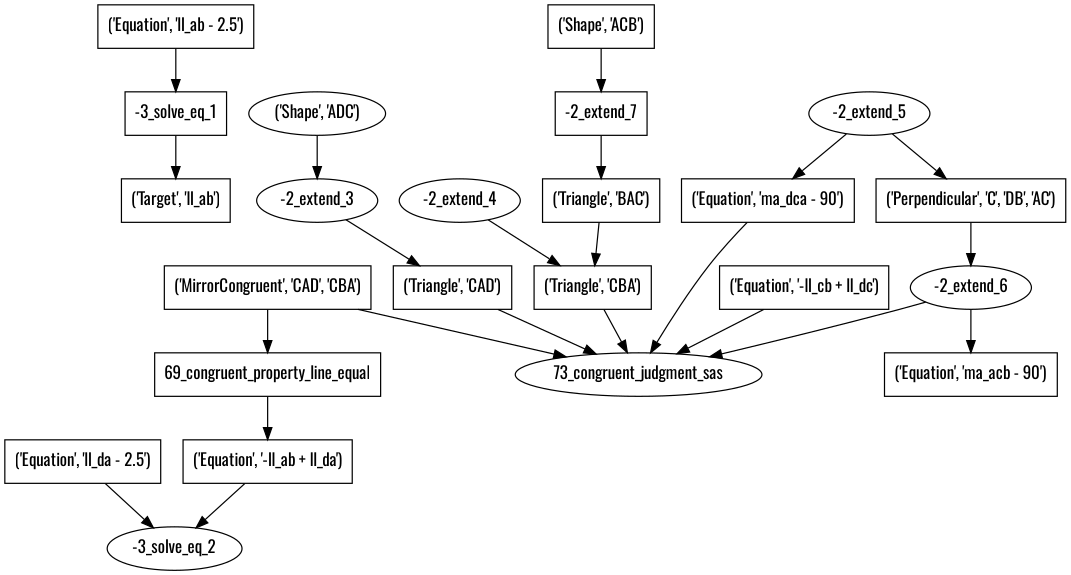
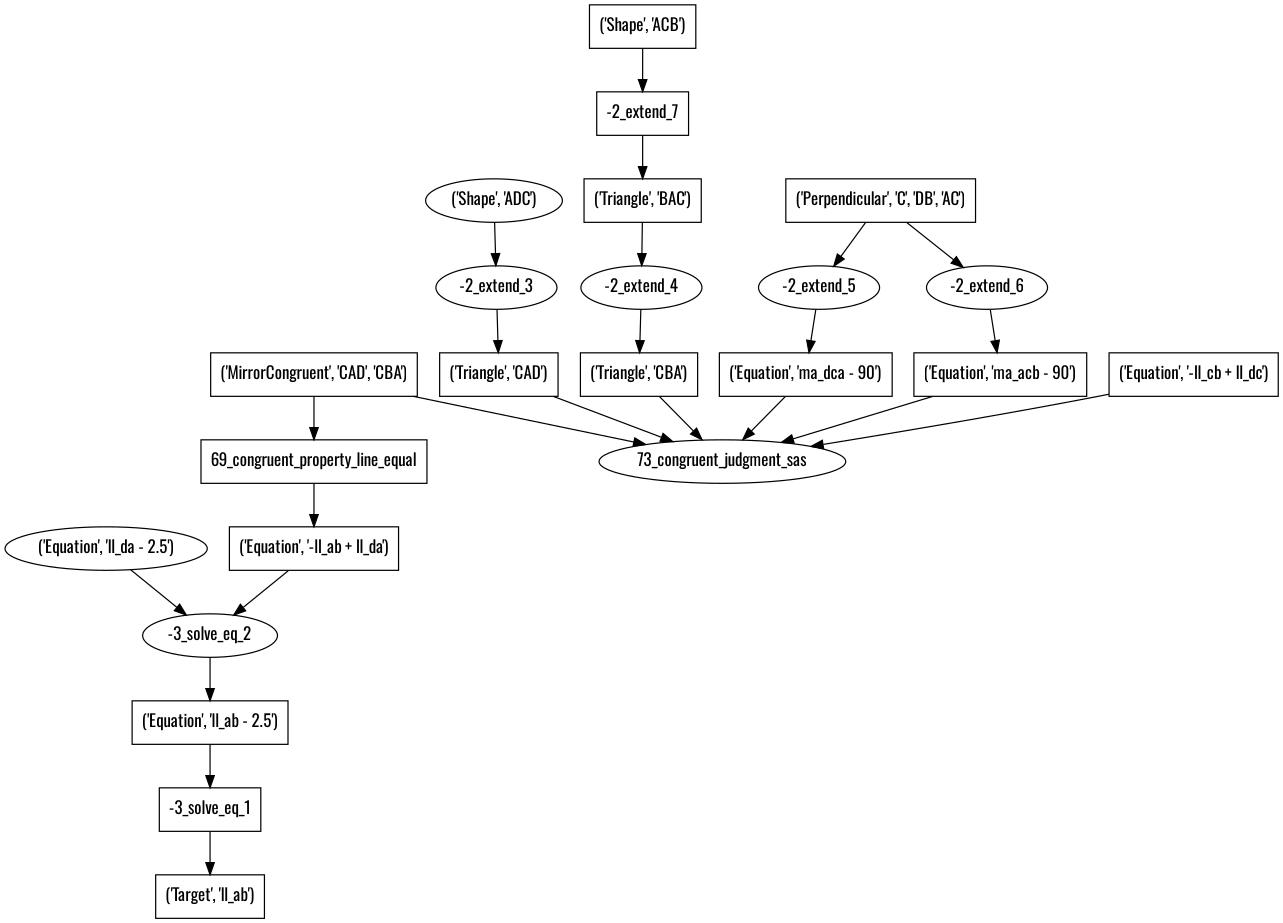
edge "-2_extend_5" -> "('Perpendicular', 'C', 'DB', 'AC')": reversed
edge "('Triangle', 'BAC')" -> "('Triangle', 'CBA')": now "('Triangle', 'BAC')" -> "-2_extend_4"
edge "-2_extend_6" -> "73_congruent_judgment_sas": now "('Equation', 'ma_acb - 90')" -> "73_congruent_judgment_sas"
node "('Equation', 'll_da - 2.5')": shape box -> ellipse
edge "-3_solve_eq_2" -> "('Equation', 'll_ab - 2.5')": added
